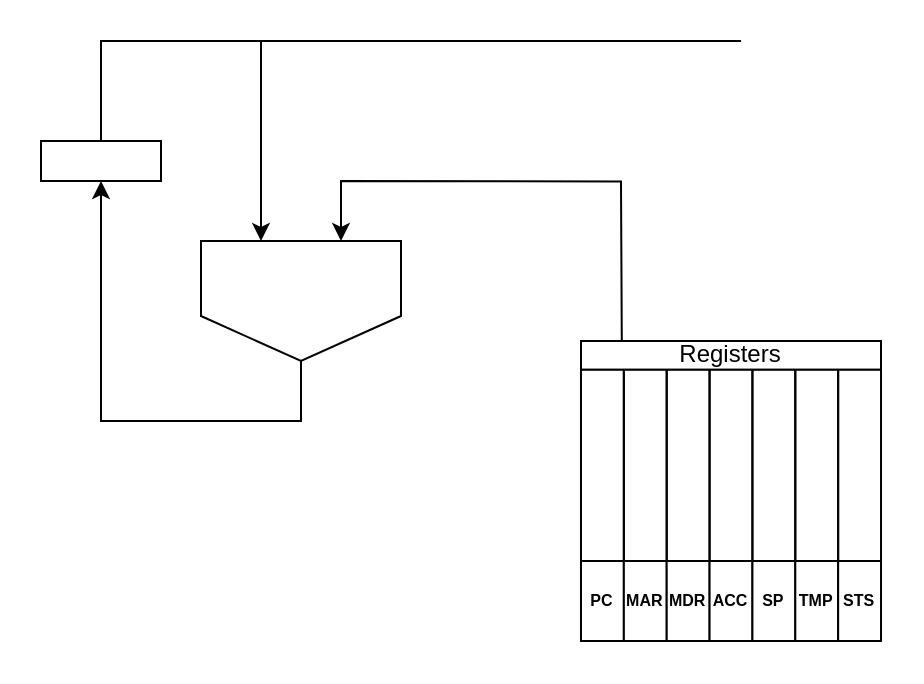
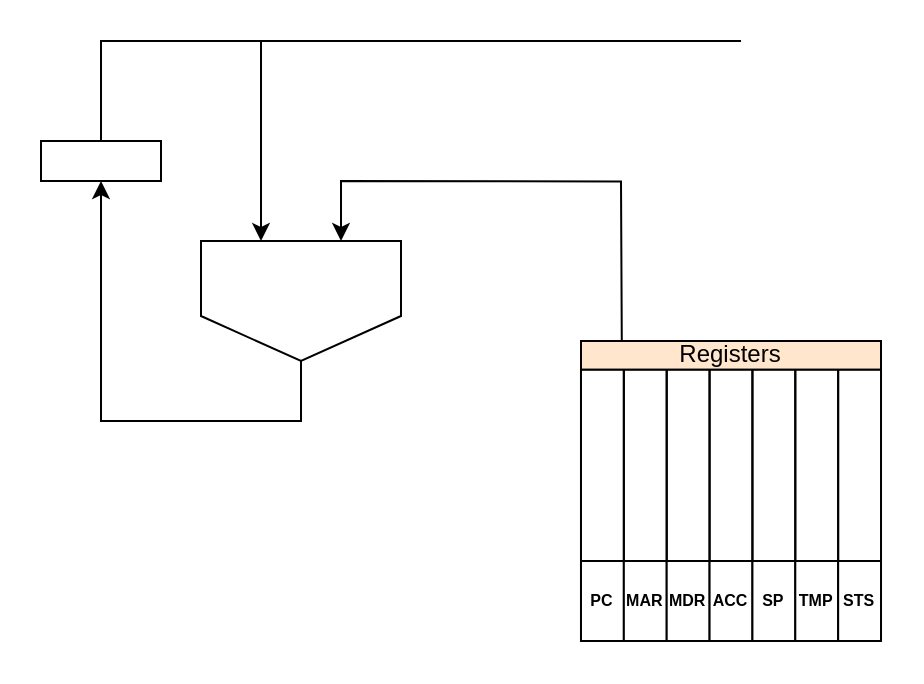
node "Registers": fillcolor #ffffff -> #ffe6cc
